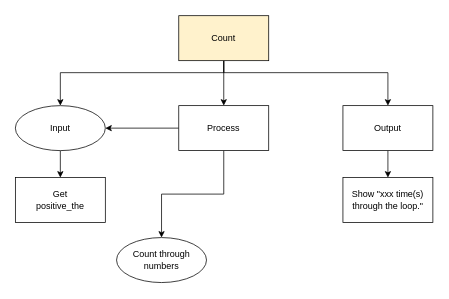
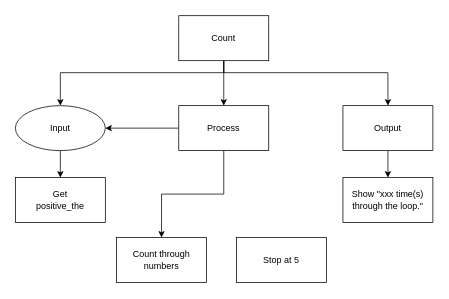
node "Count": fillcolor #fff2cc -> #ffffff
node "Count through numbers": shape ellipse -> rectangle
node "Stop at 5": added
